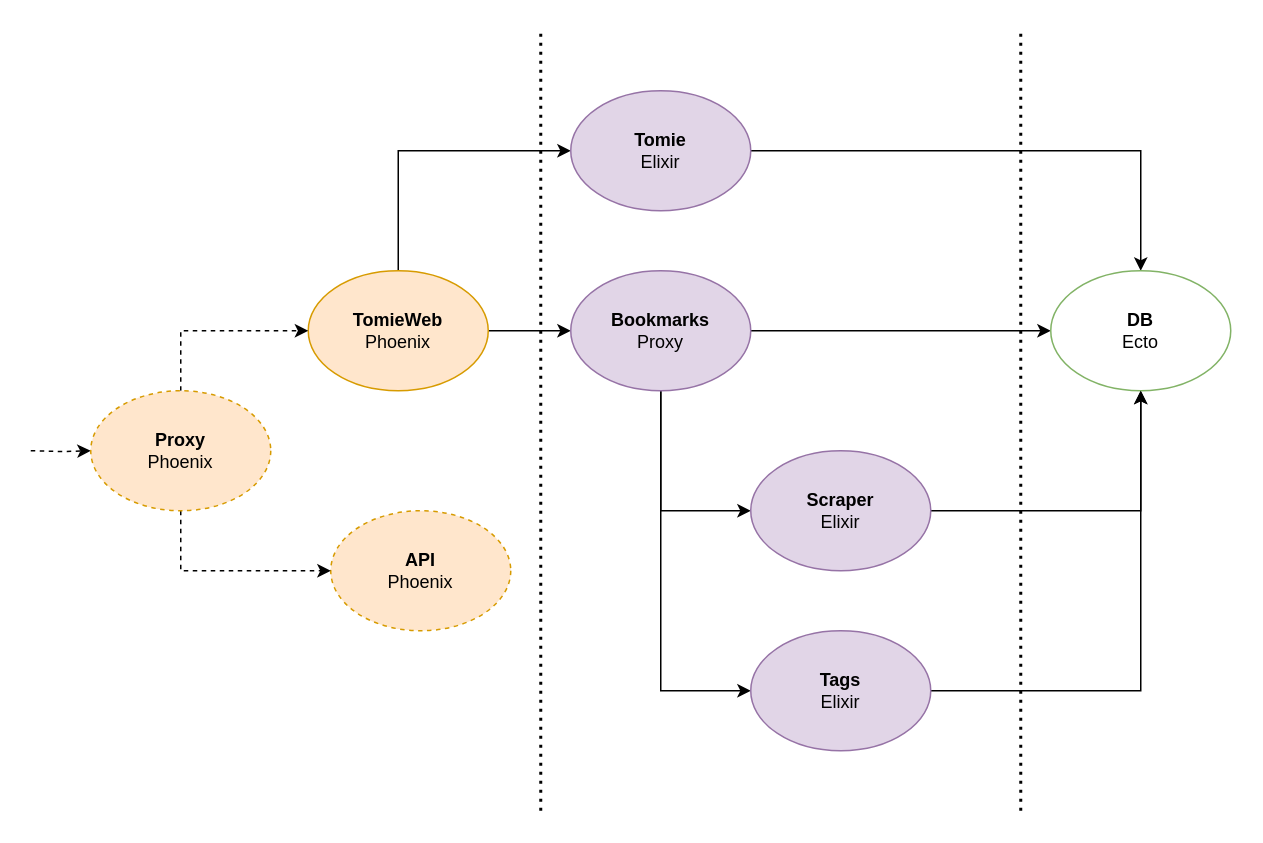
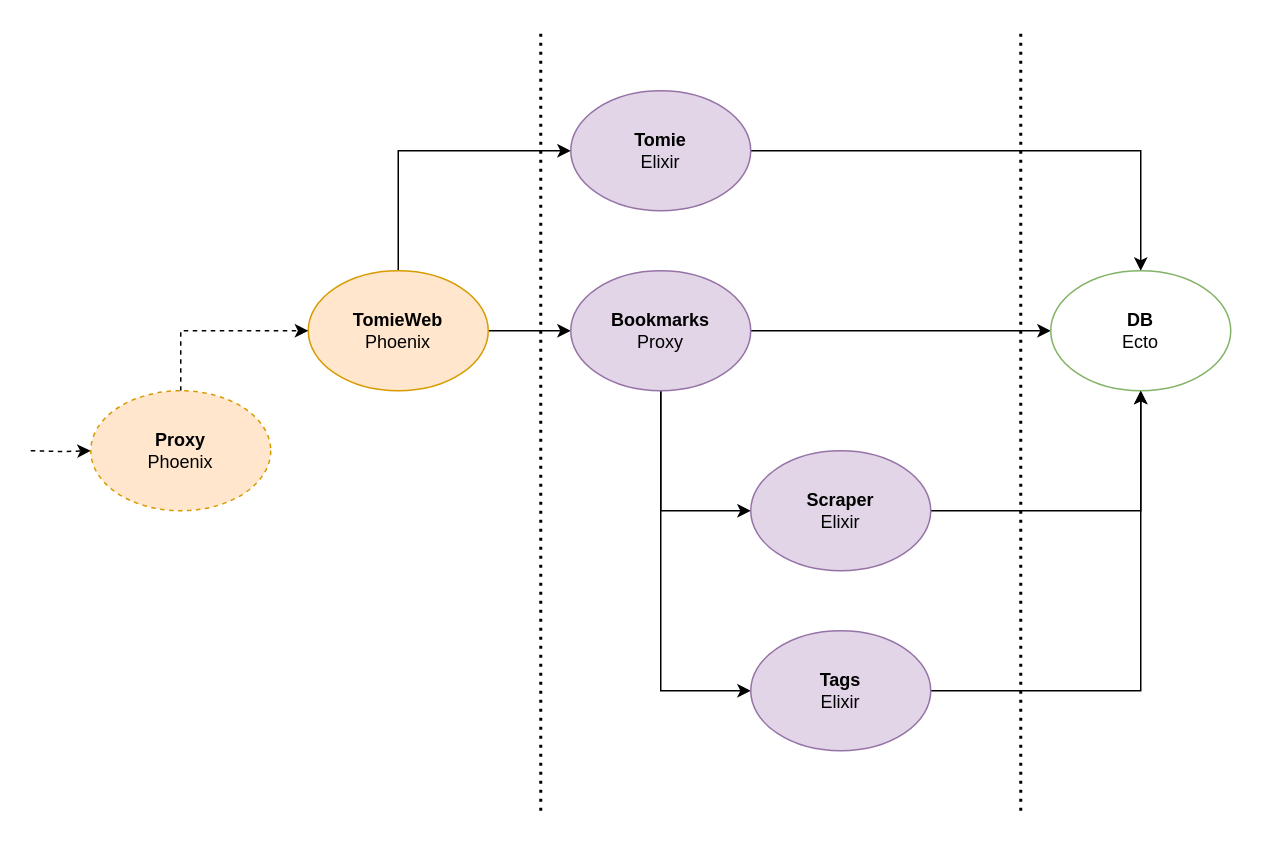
edge "Proxy Phoenix" -> "API Phoenix": removed
node "API Phoenix": removed
